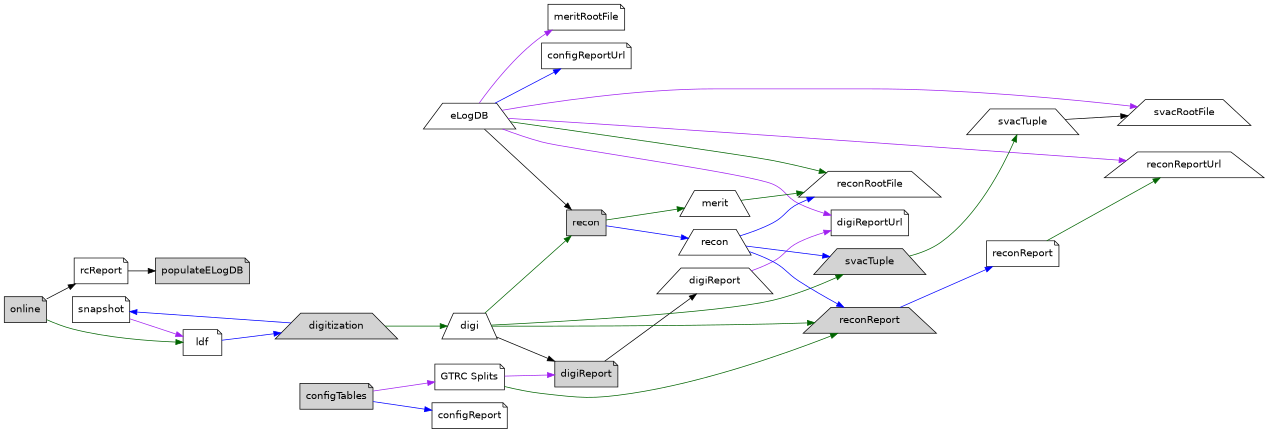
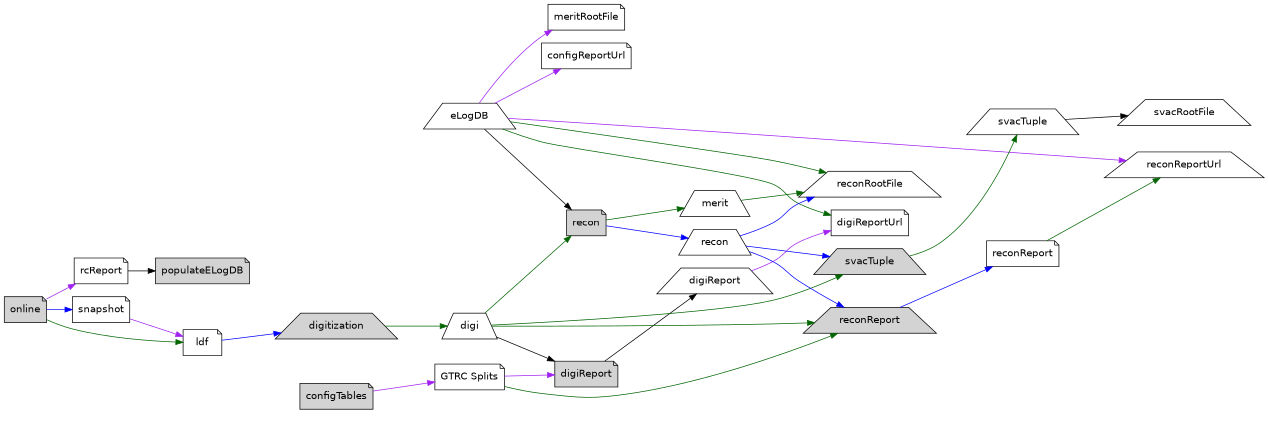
edge "eLogDB" -> "configReportUrl": color blue -> purple
edge "eLogDB" -> "svacRootFile": removed
edge "eLogDB" -> "digiReportUrl": color purple -> darkgreen
edge "online" -> "rcReport": color black -> purple
edge "digitization" -> "snapshot": now "online" -> "snapshot"
node "configReport": removed
